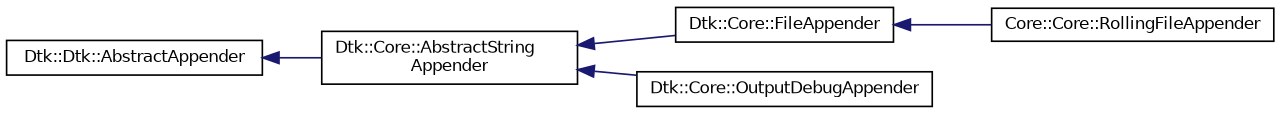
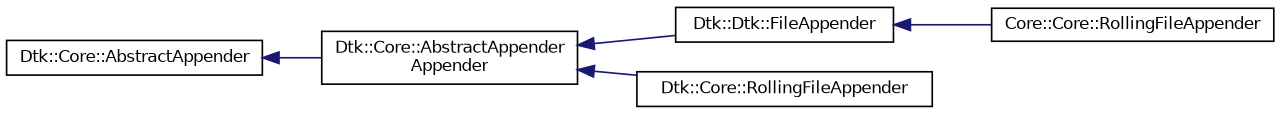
node "Dtk::Core::FileAppender": label "Dtk::Core::FileAppender" -> "Dtk::Dtk::FileAppender"
node "Dtk::Dtk::AbstractAppender": label "Dtk::Dtk::AbstractAppender" -> "Dtk::Core::AbstractAppender"
node "Dtk::Core::AbstractString Appender": label "Dtk::Core::AbstractString Appender" -> "Dtk::Core::AbstractAppender Appender"
node "Dtk::Core::OutputDebugAppender": label "Dtk::Core::OutputDebugAppender" -> "Dtk::Core::RollingFileAppender"
